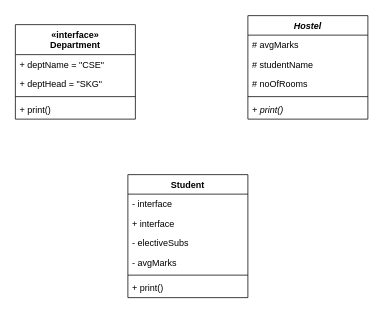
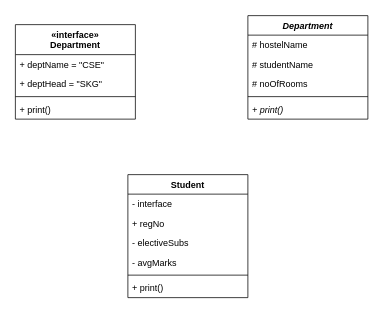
node "Hostel": label "Hostel" -> "Department"
node "# avgMarks": label "# avgMarks" -> "# hostelName"
node "+ interface": label "+ interface" -> "+ regNo"
